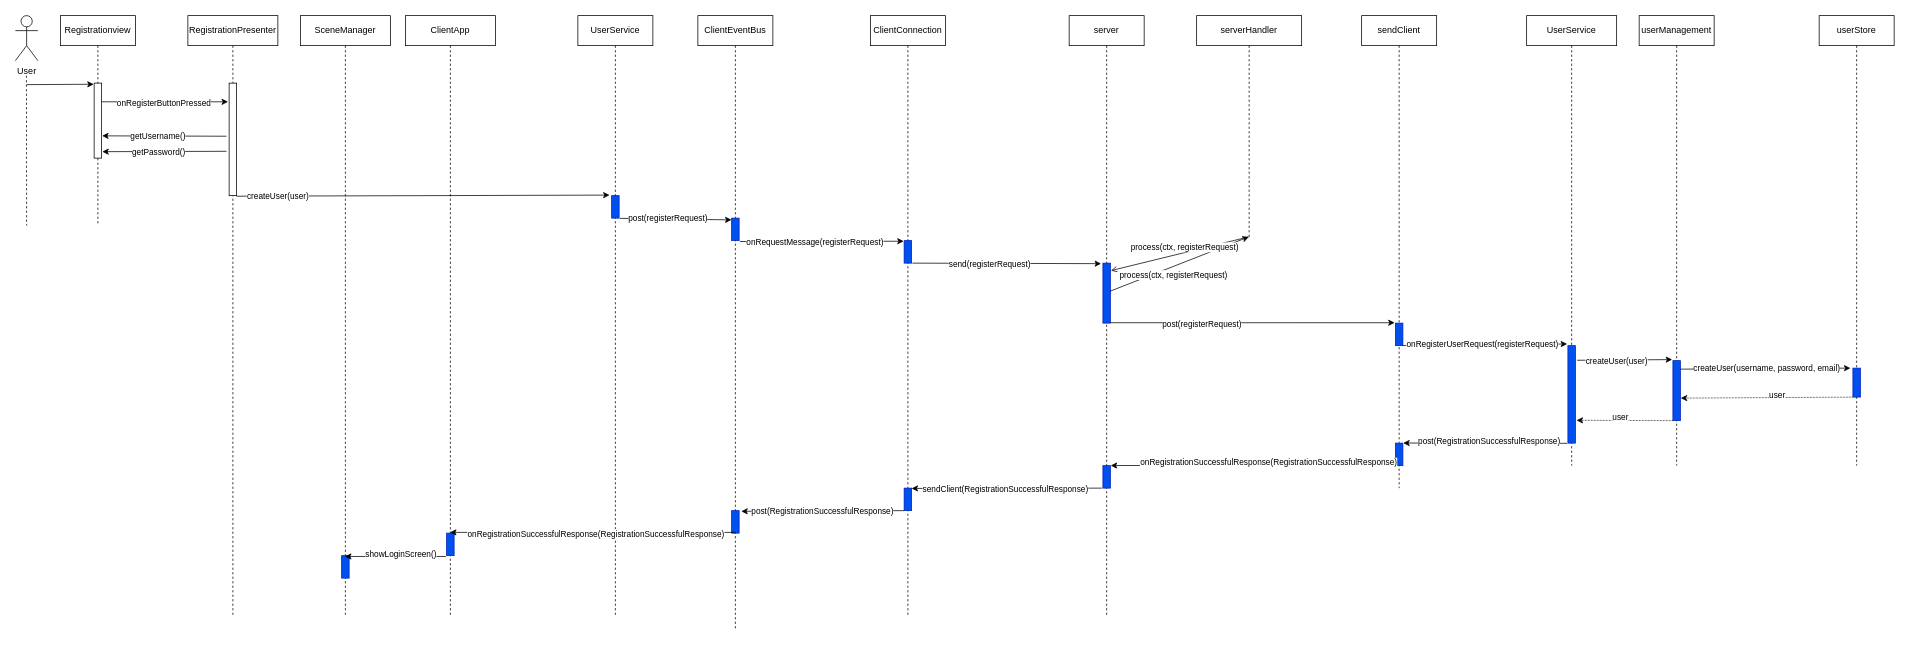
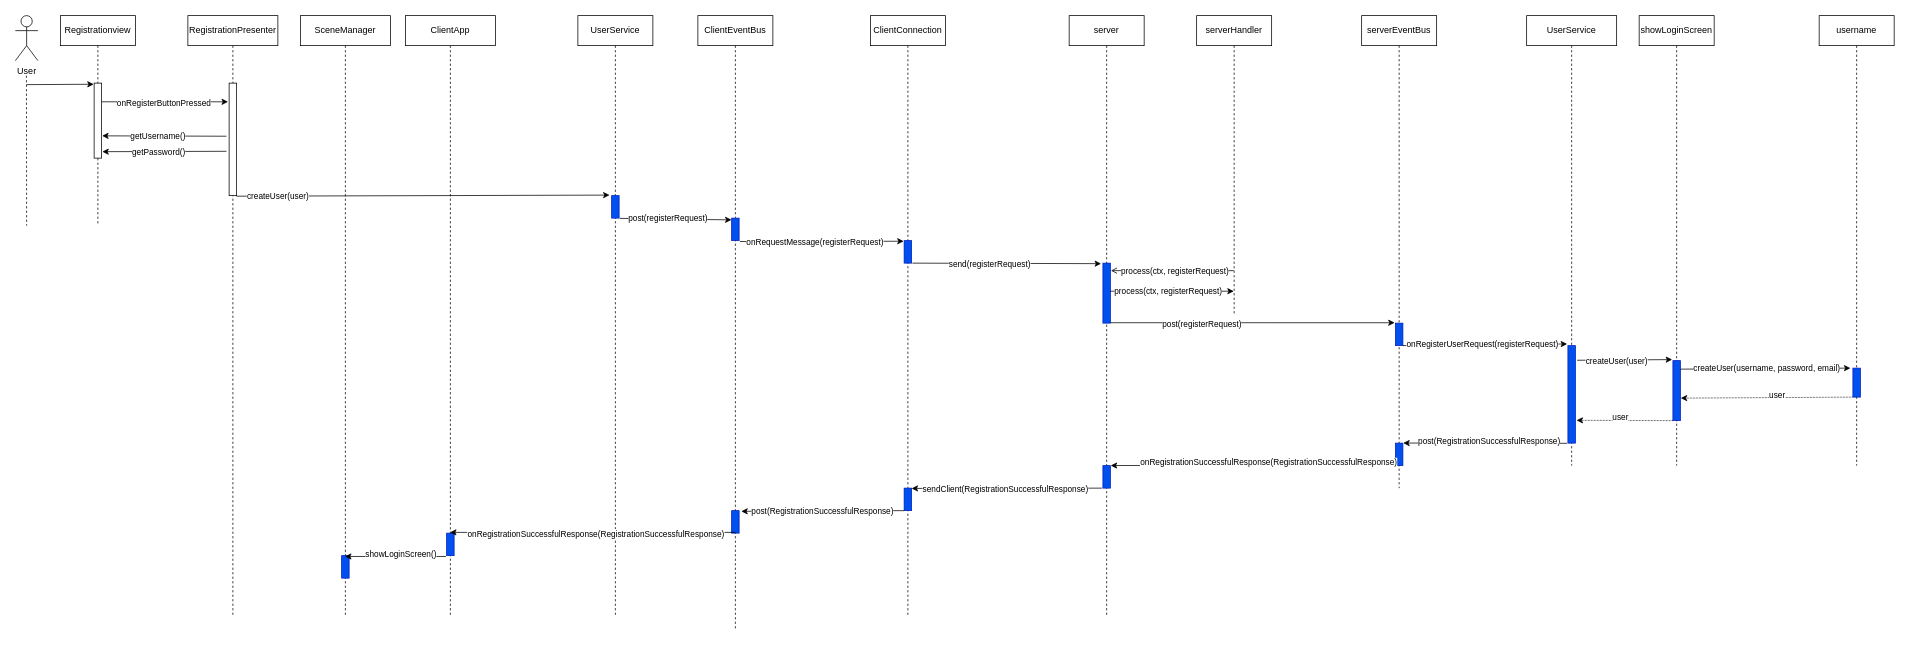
node "sendClient": label "sendClient" -> "serverEventBus"
node "userManagement": label "userManagement" -> "showLoginScreen"
node "userStore": label "userStore" -> "username"
node "serverHandler": size 105x221 -> 75x300
